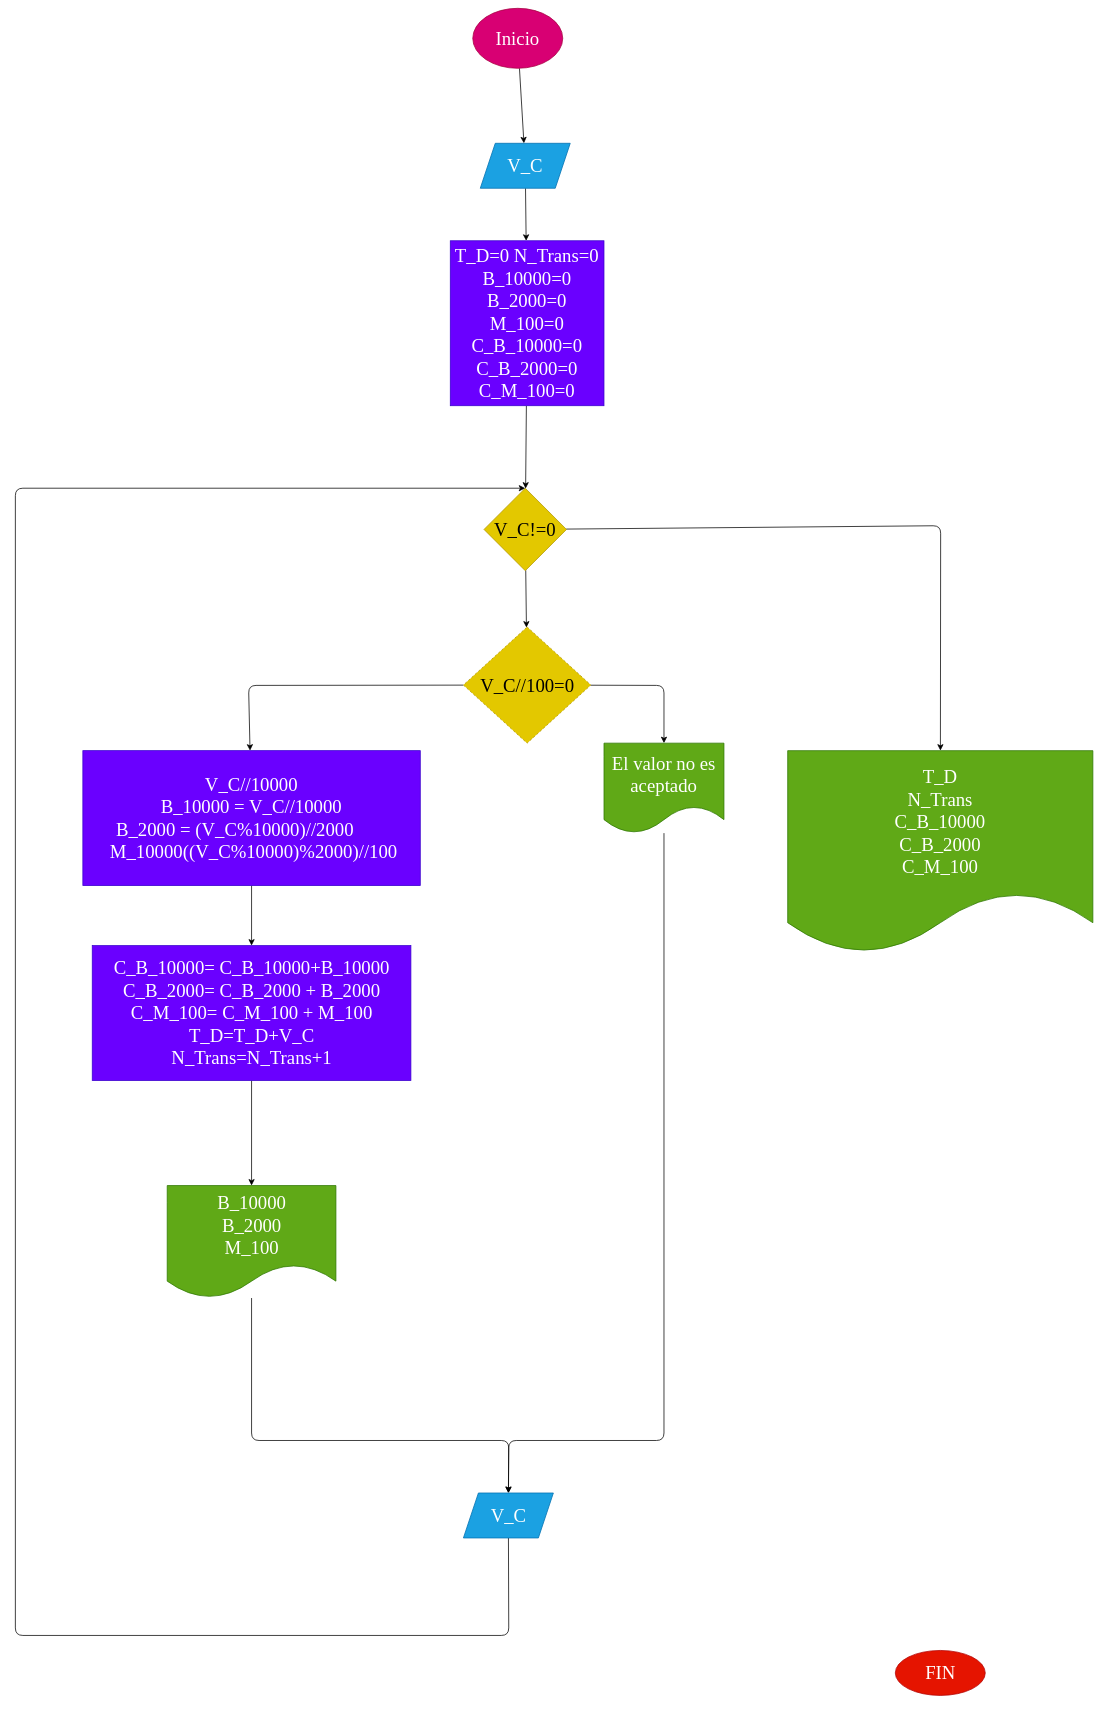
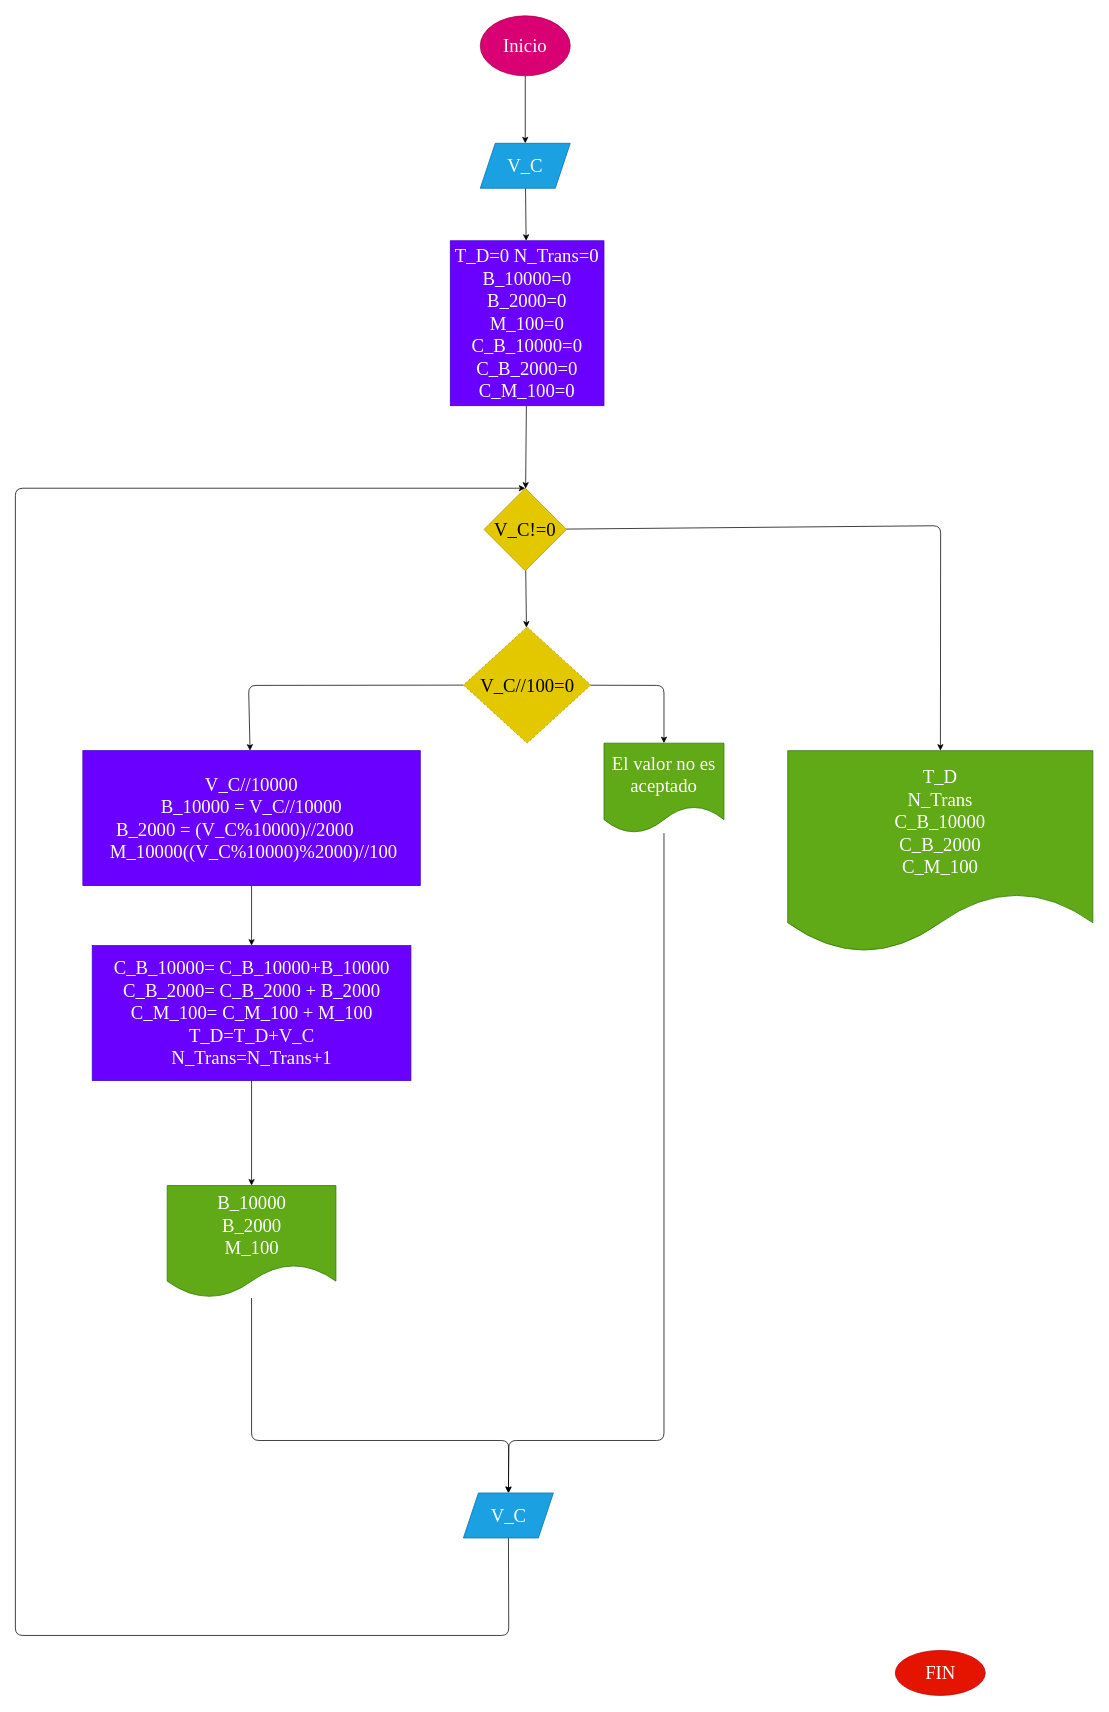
node "Inicio": moved (518, 38) -> (525, 45)
